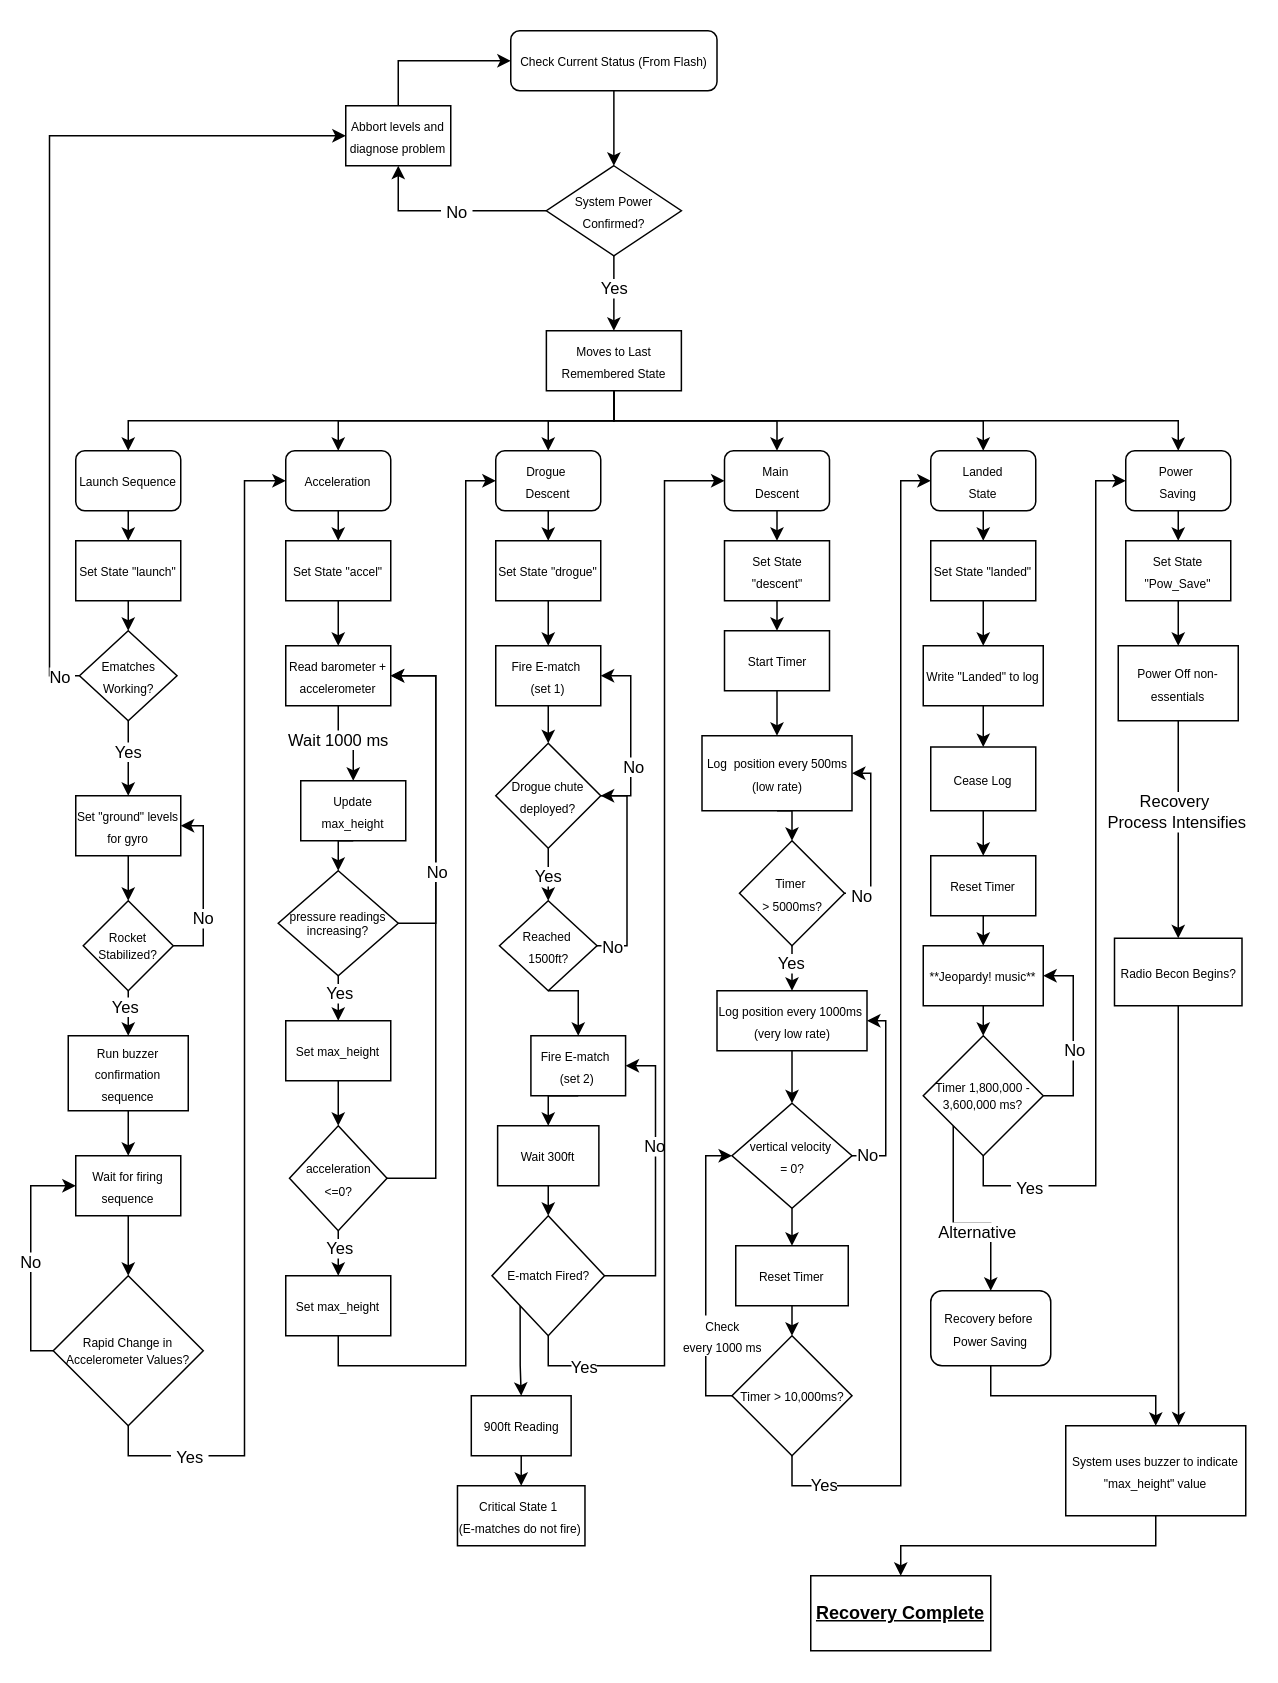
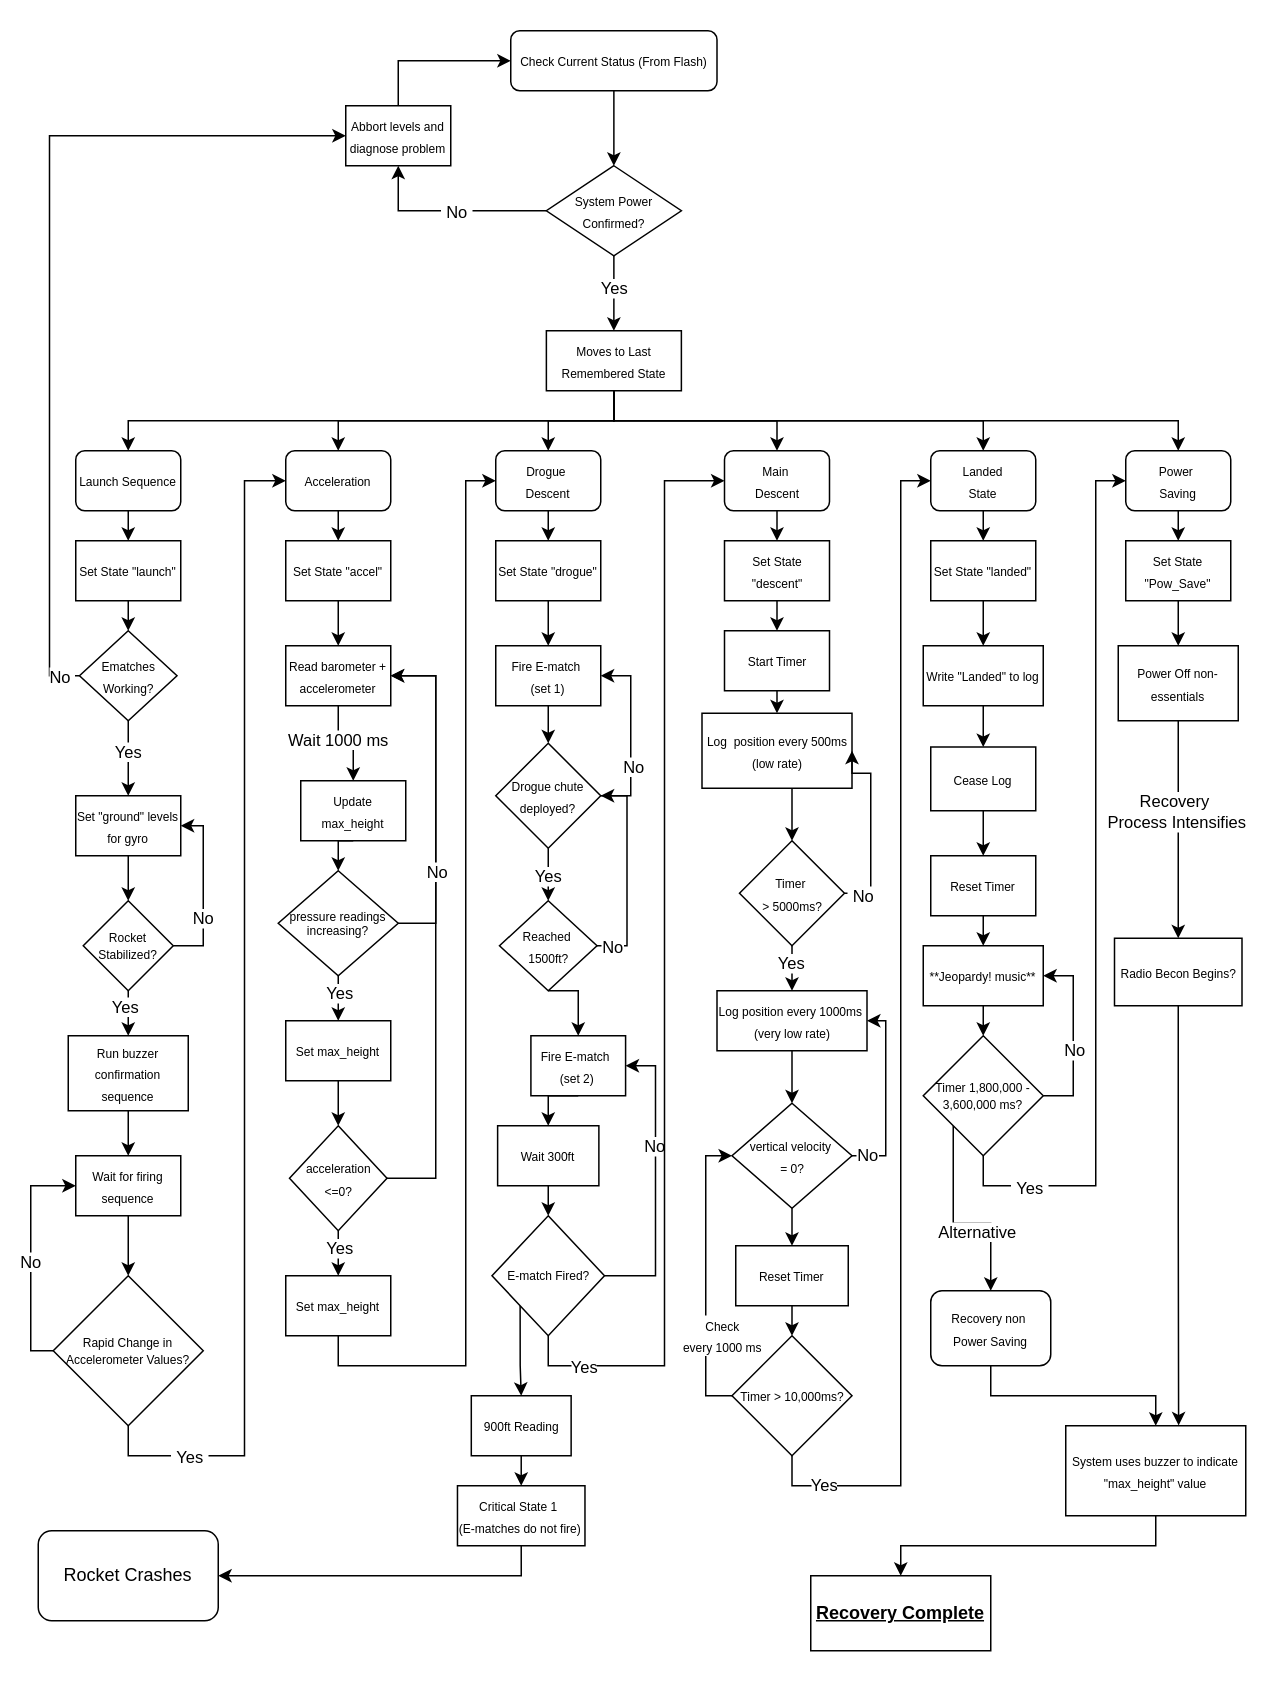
node "Log position every 500ms (low rate)": moved (777, 773) -> (777, 751)
node "Recovery before Power Saving": label "Recovery before Power Saving" -> "Recovery non Power Saving"
node "Rocket Crashes": added
edge "Critical State 1 (E-matches do not fire)" -> "Rocket Crashes": added
